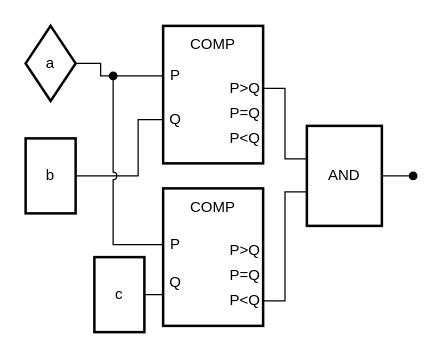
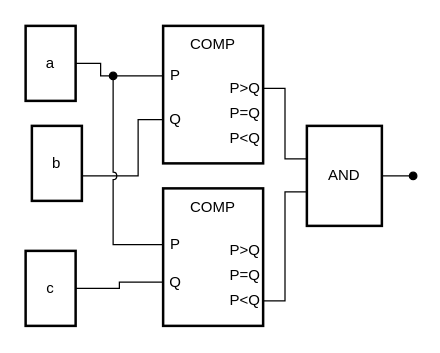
node "a": shape diamond -> rectangle
node "b": moved (51, 176) -> (57, 163)
node "c": moved (119, 294) -> (51, 288)
